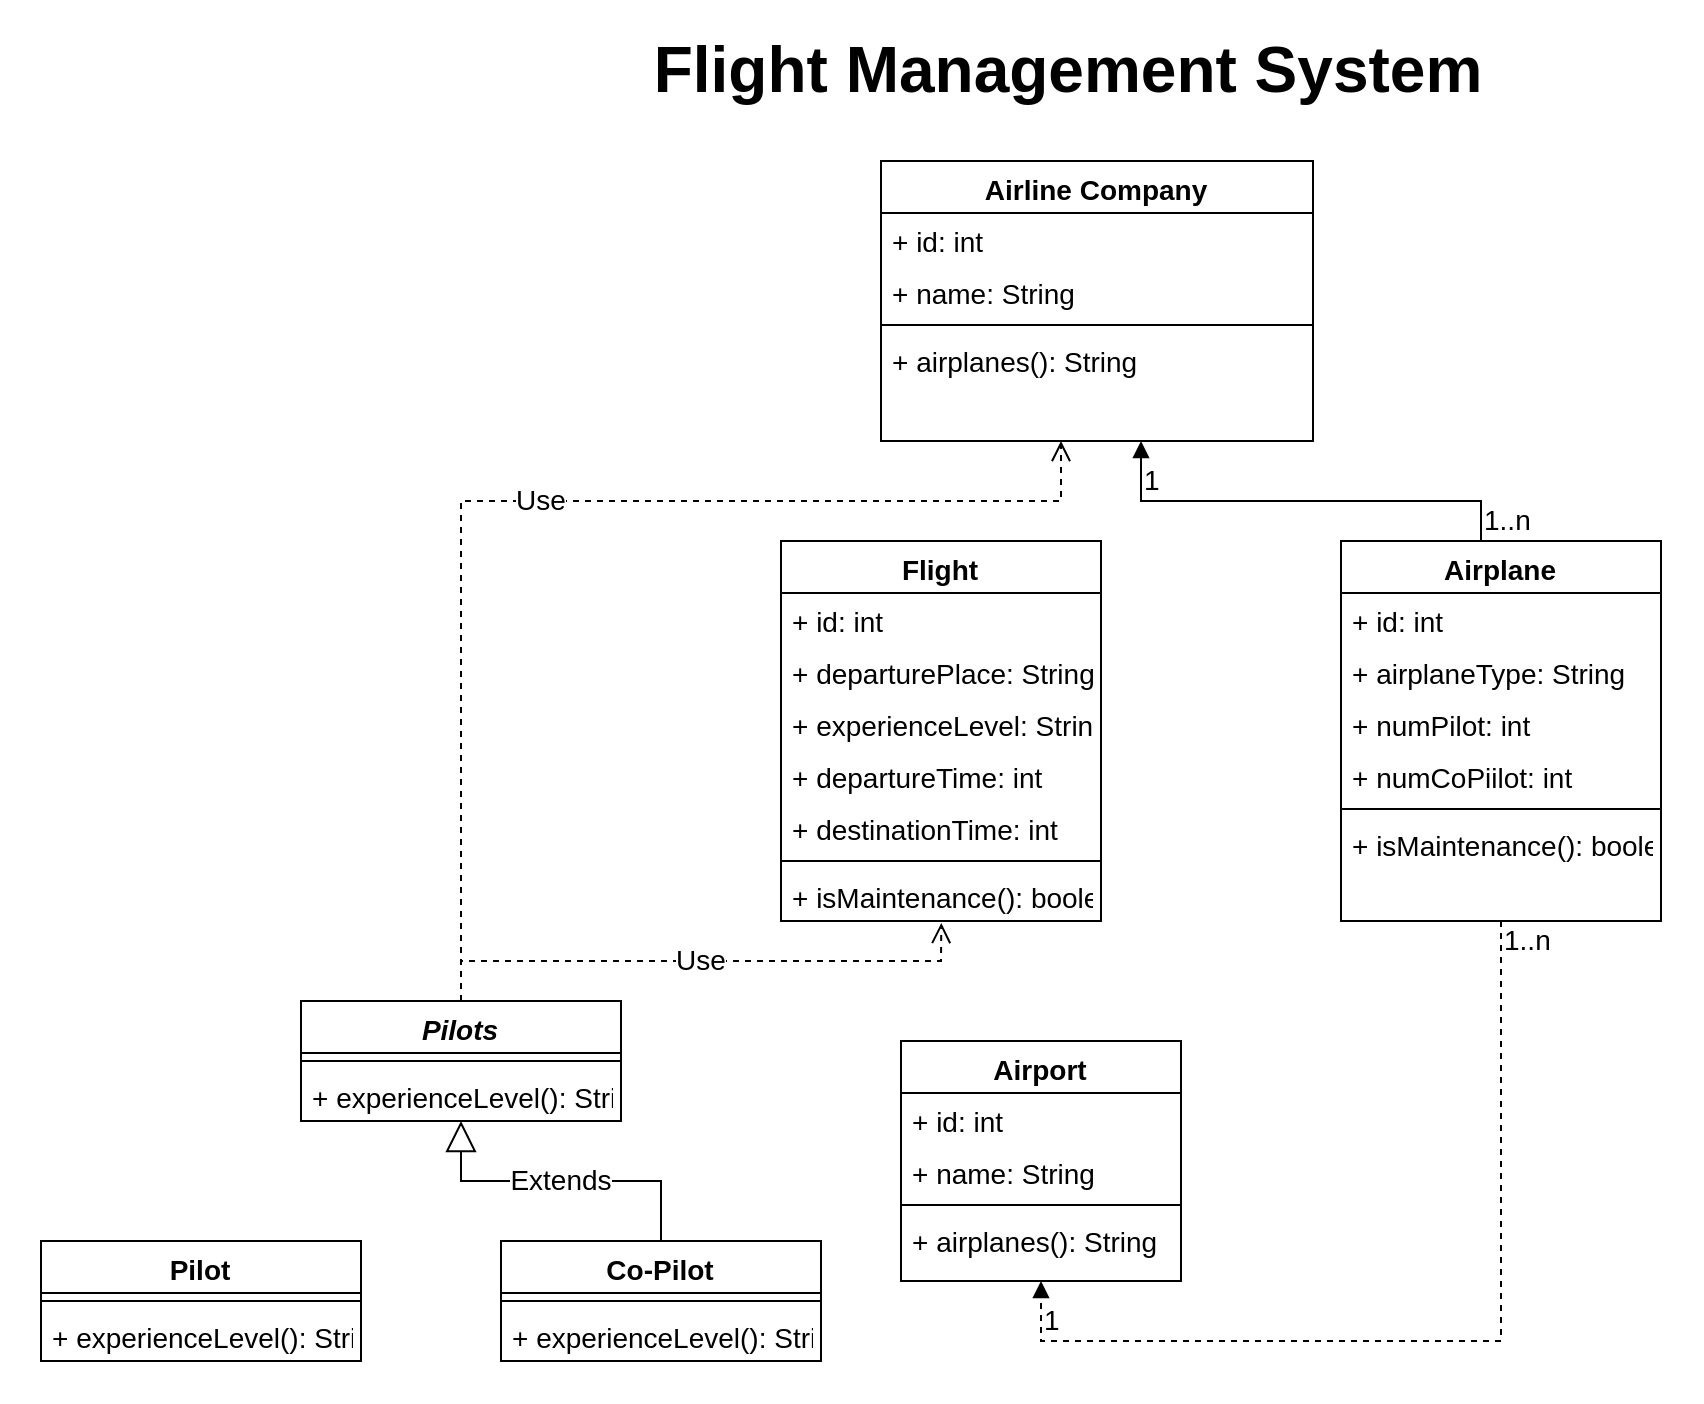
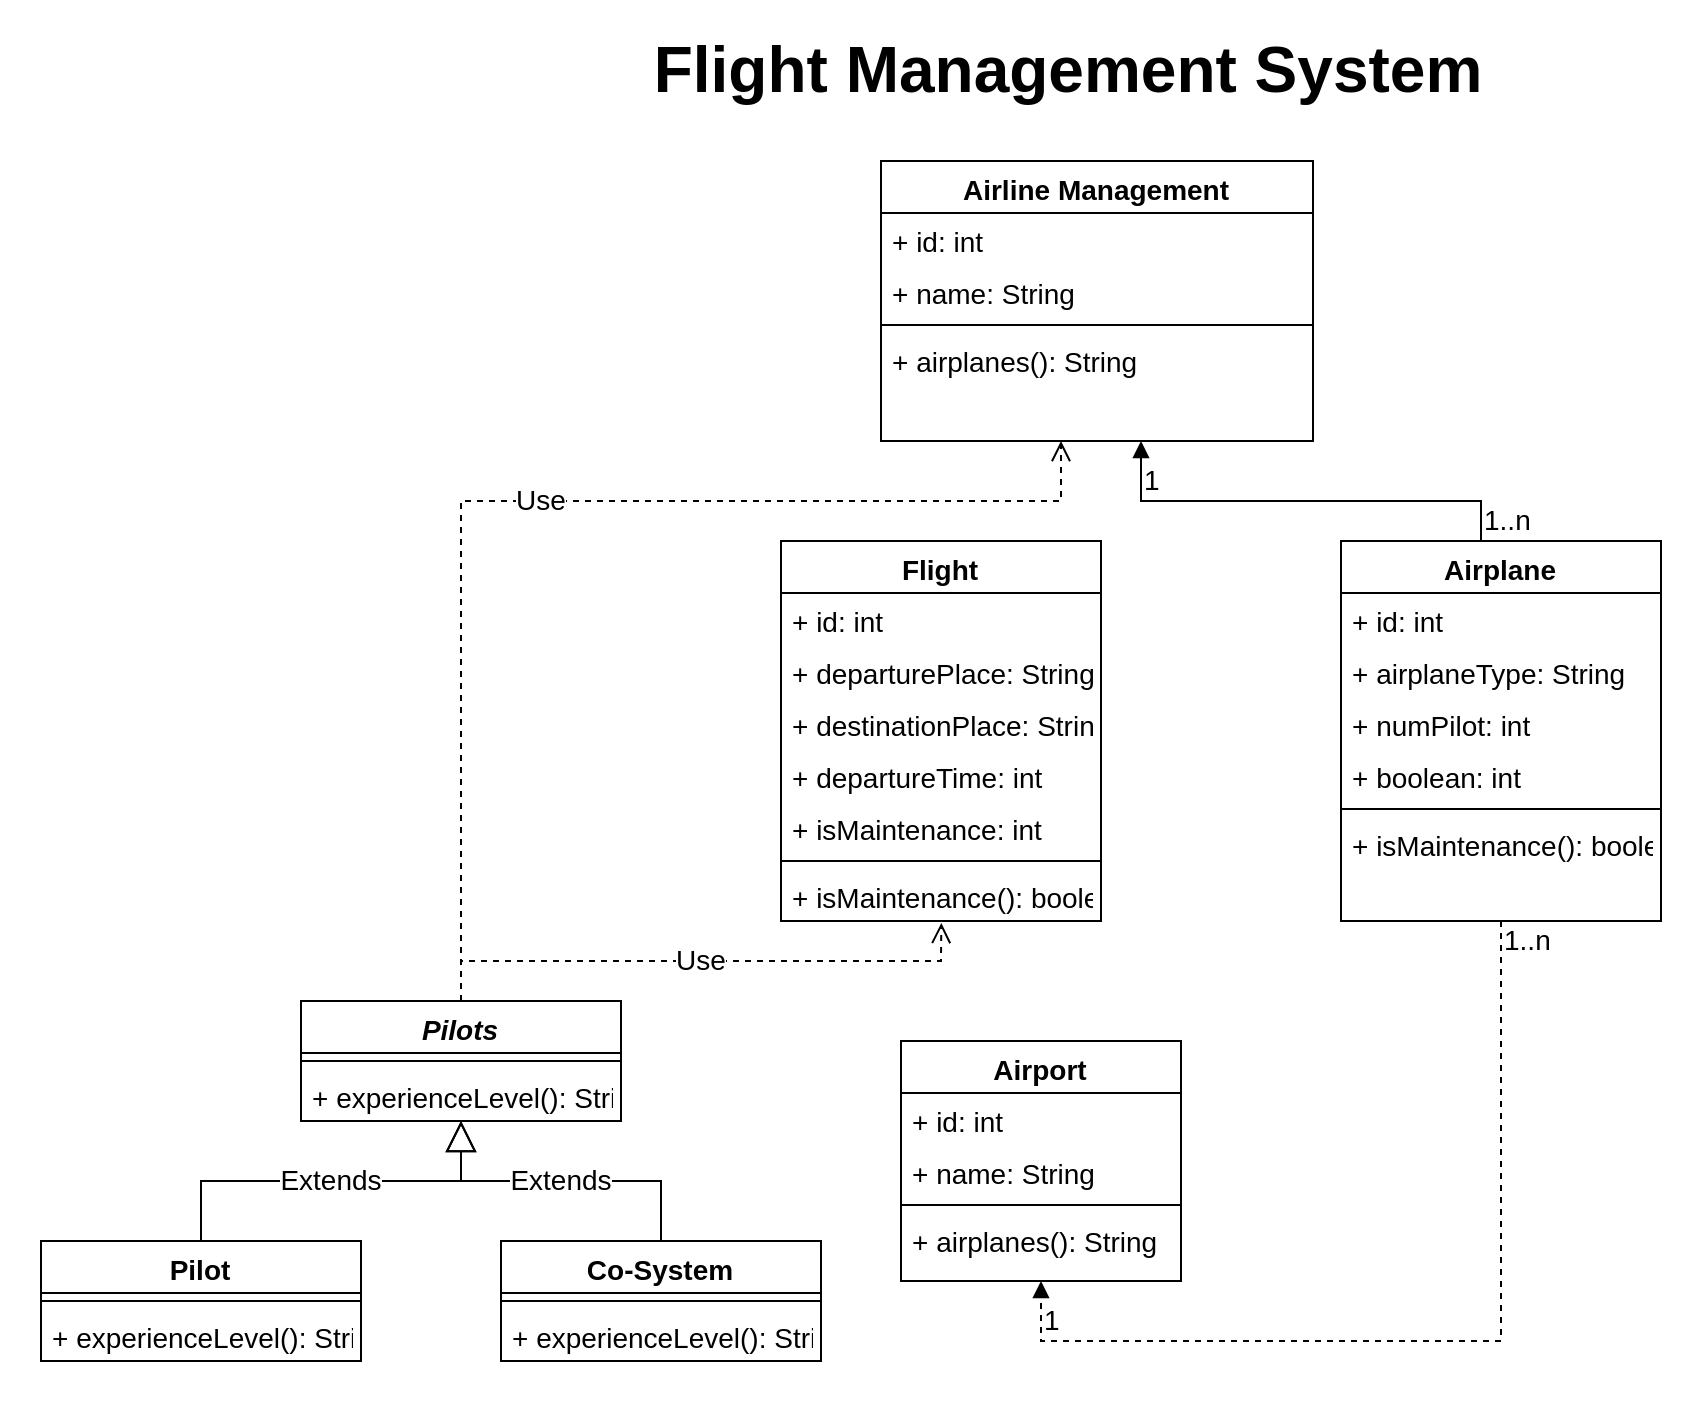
node "Airline Company": label "Airline Company" -> "Airline Management"
node "+ experienceLevel: String": label "+ experienceLevel: String" -> "+ destinationPlace: String"
node "+ numCoPiilot: int": label "+ numCoPiilot: int" -> "+ boolean: int"
node "+ destinationTime: int": label "+ destinationTime: int" -> "+ isMaintenance: int"
edge "Pilot" -> "Pilots": added, label "Extends"
node "Co-Pilot": label "Co-Pilot" -> "Co-System"
